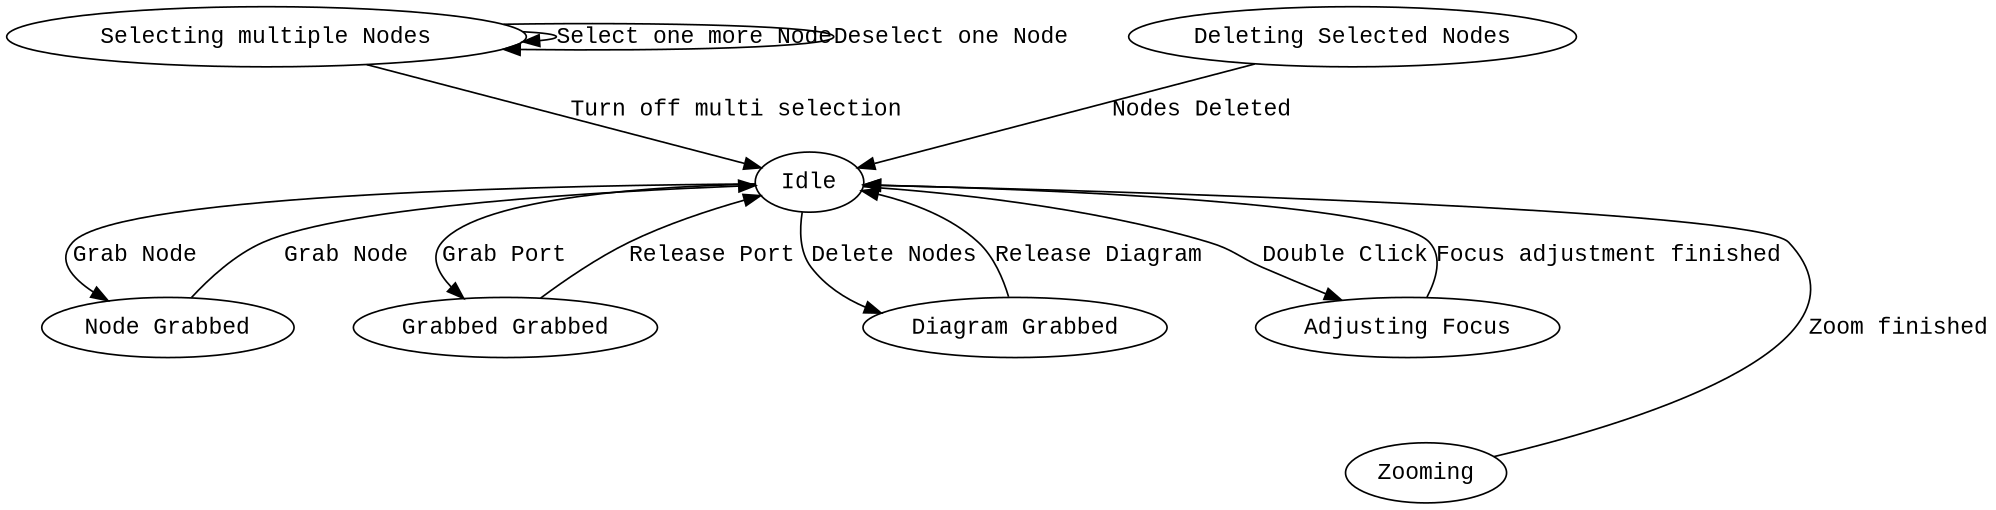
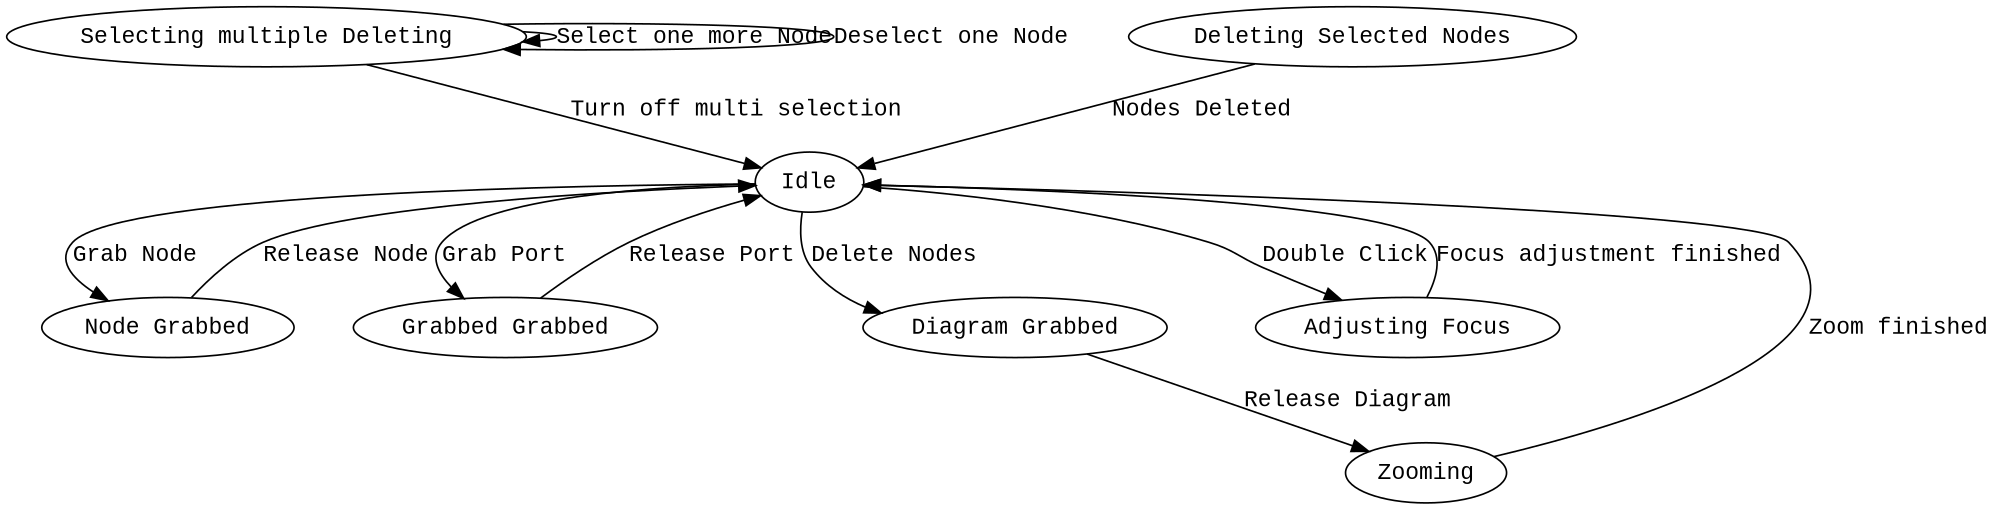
node "Selecting multiple Nodes": label "Selecting multiple Nodes" -> "Selecting multiple Deleting"
edge "Diagram Grabbed" -> "Idle": now "Diagram Grabbed" -> "Zooming"
edge "Node Grabbed" -> "Idle": label "Grab Node" -> "Release Node"
